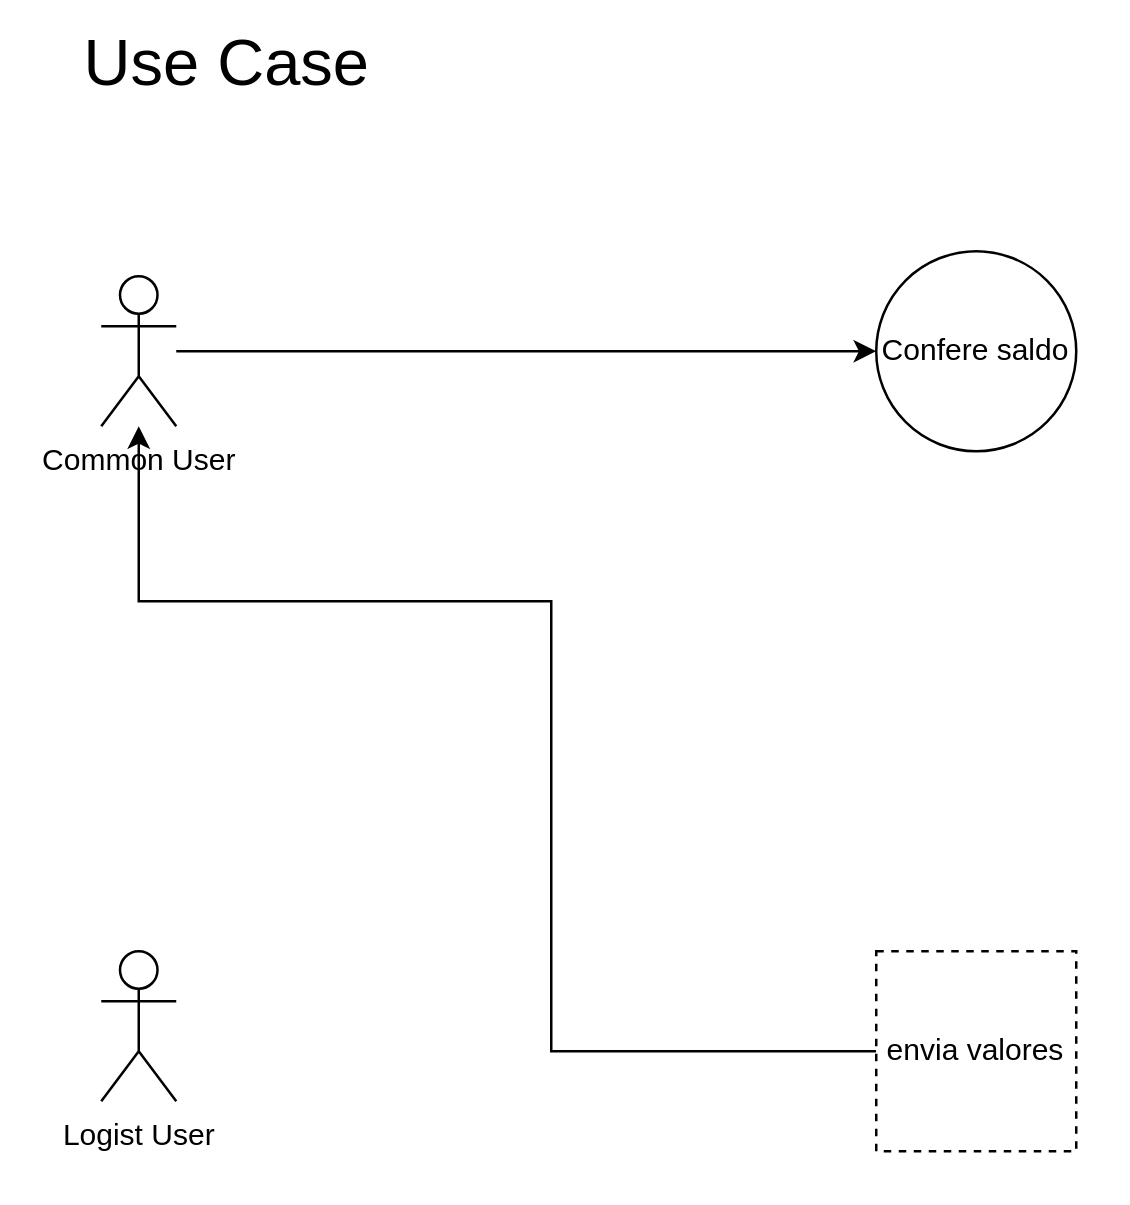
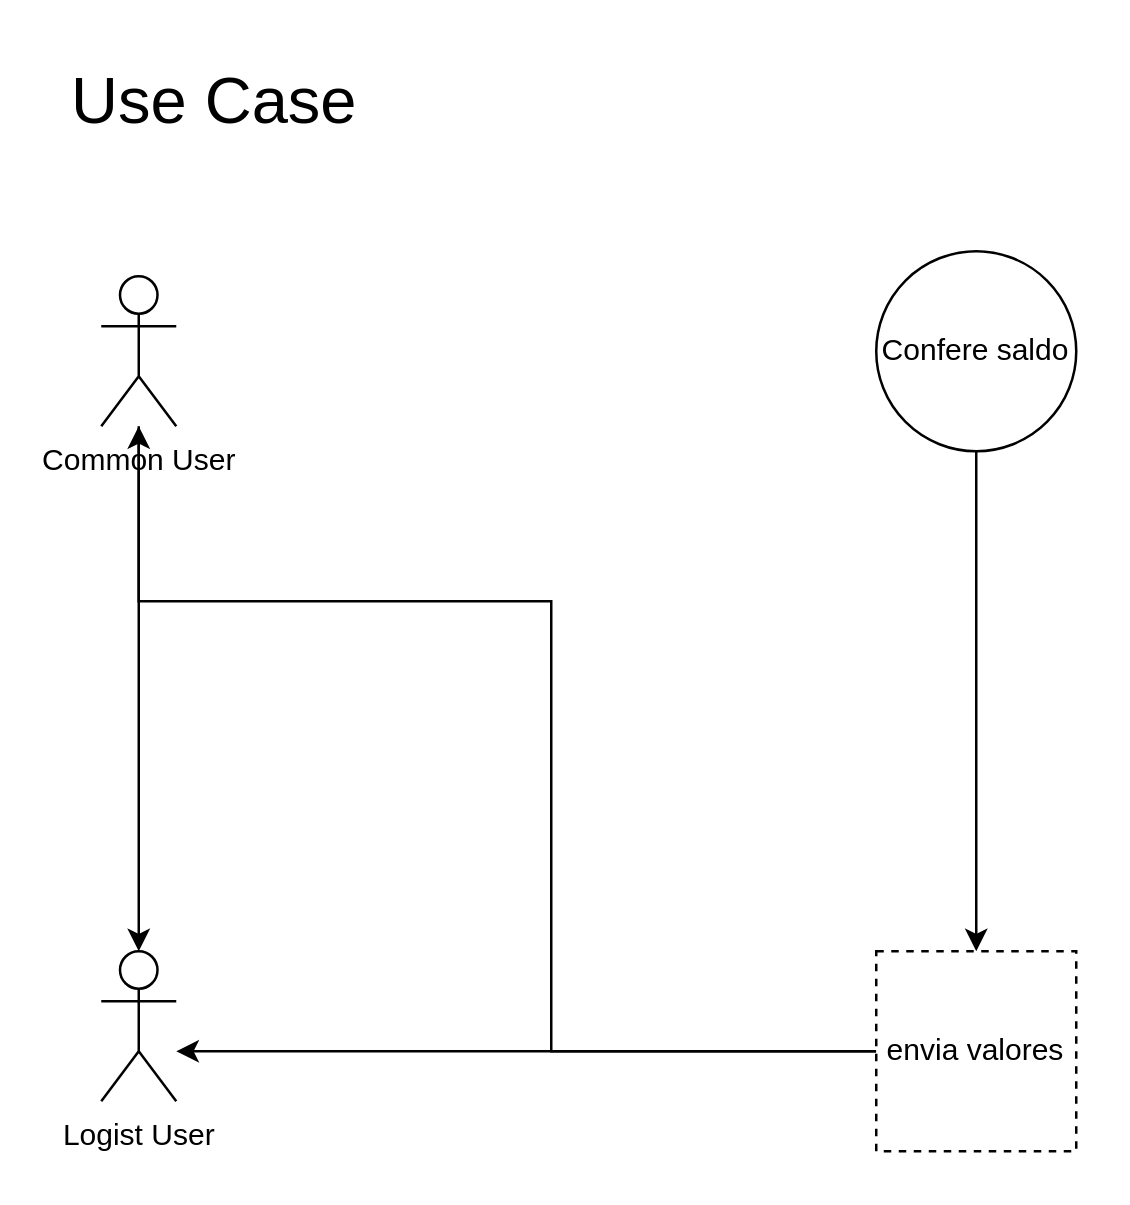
node "Use Case": moved (226, 64) -> (214, 101)
edge "Common User" -> "Confere saldo": now "Common User" -> "Logist User"
edge "Confere saldo" -> "envia valores": added
edge "envia valores" -> "Logist User": added
